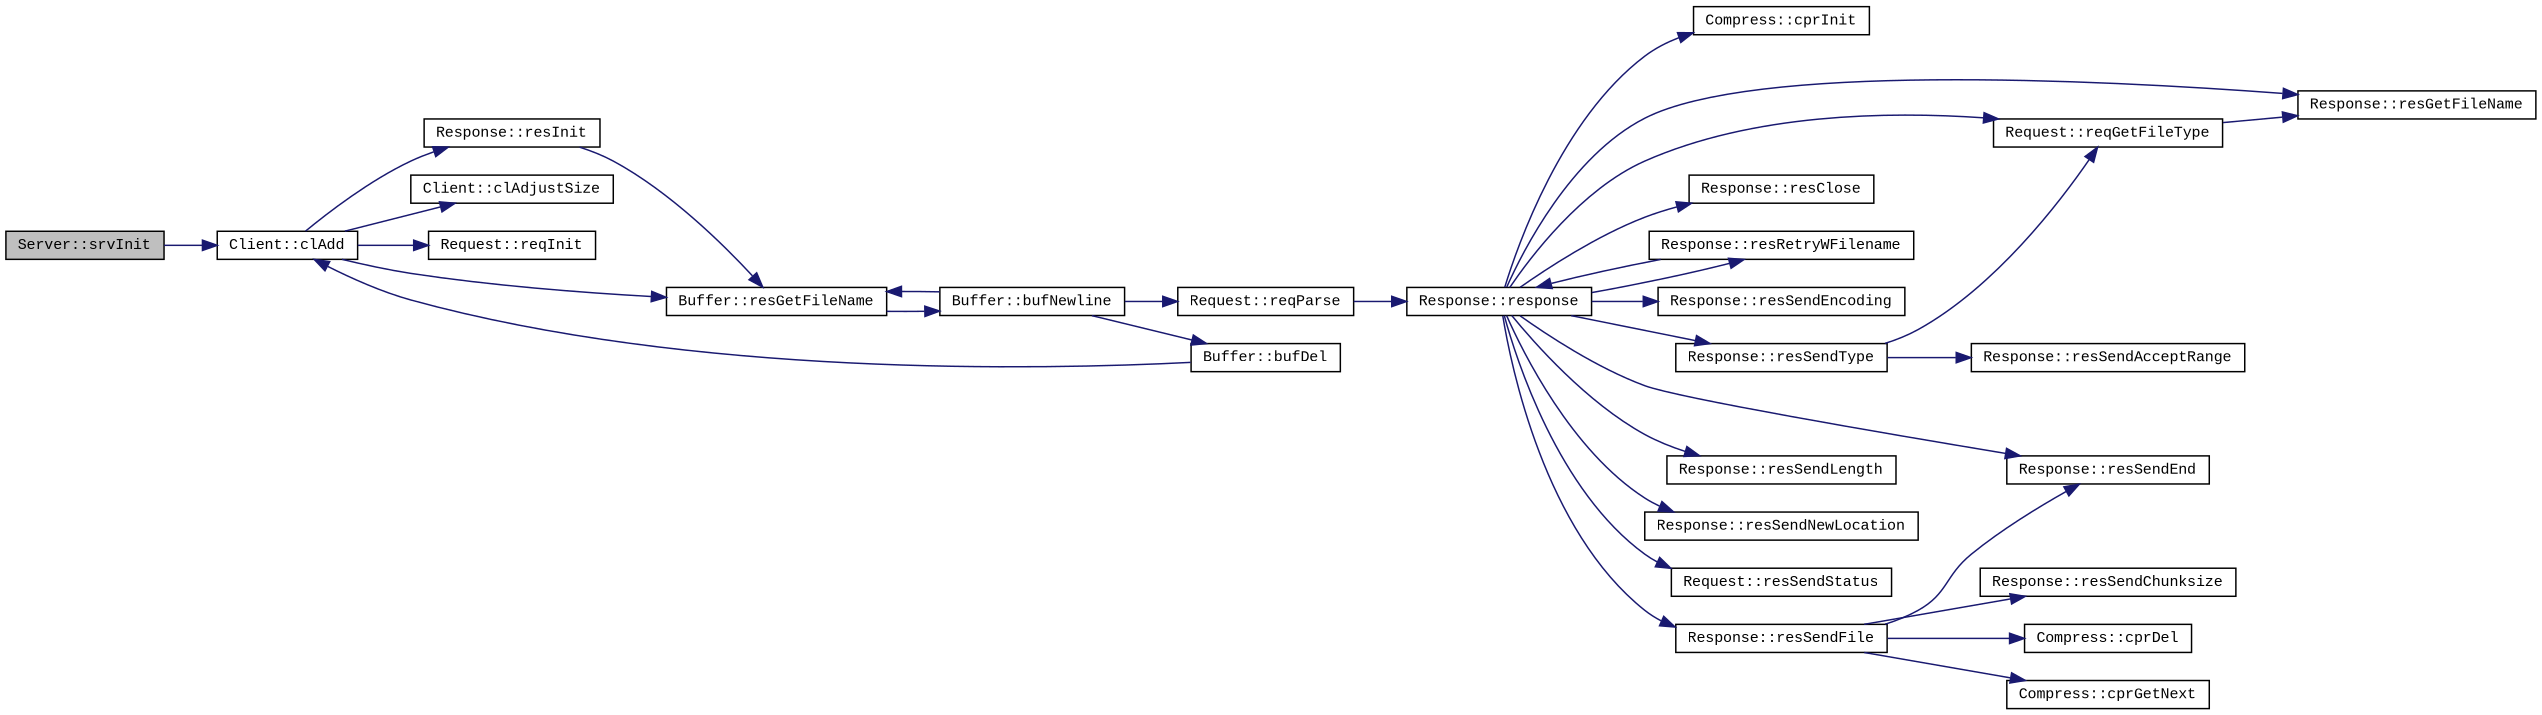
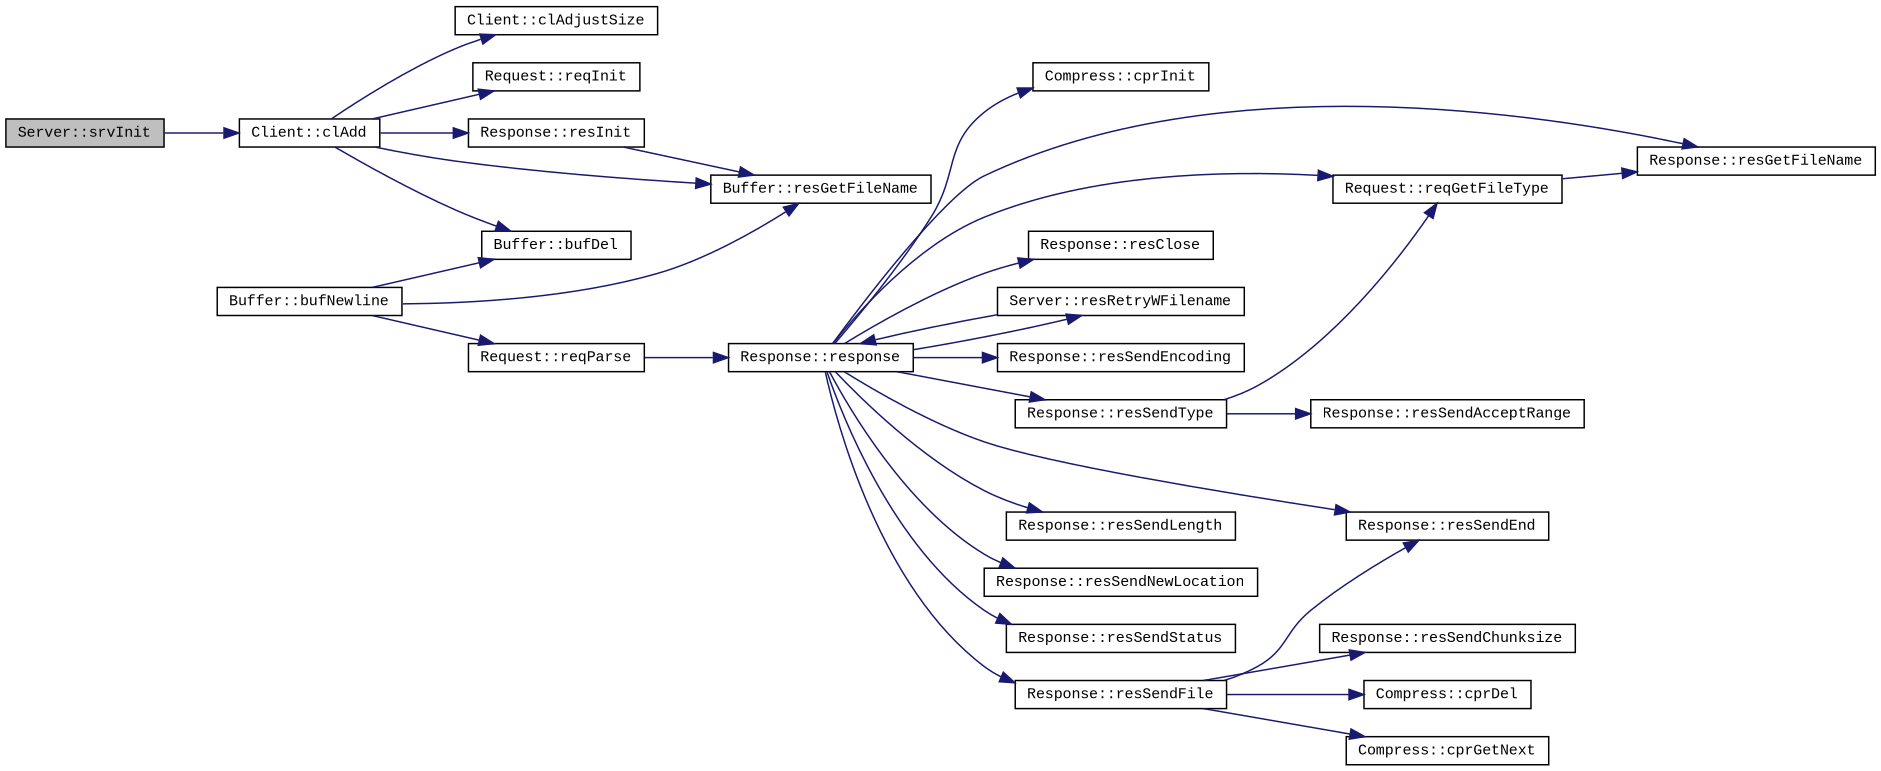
node "Response::resRetryWFilename": label "Response::resRetryWFilename" -> "Server::resRetryWFilename"
edge "Buffer::resGetFileName" -> "Buffer::bufNewline": removed
edge "Buffer::bufDel" -> "Client::clAdd": reversed
node "Request::resSendStatus": label "Request::resSendStatus" -> "Response::resSendStatus"
